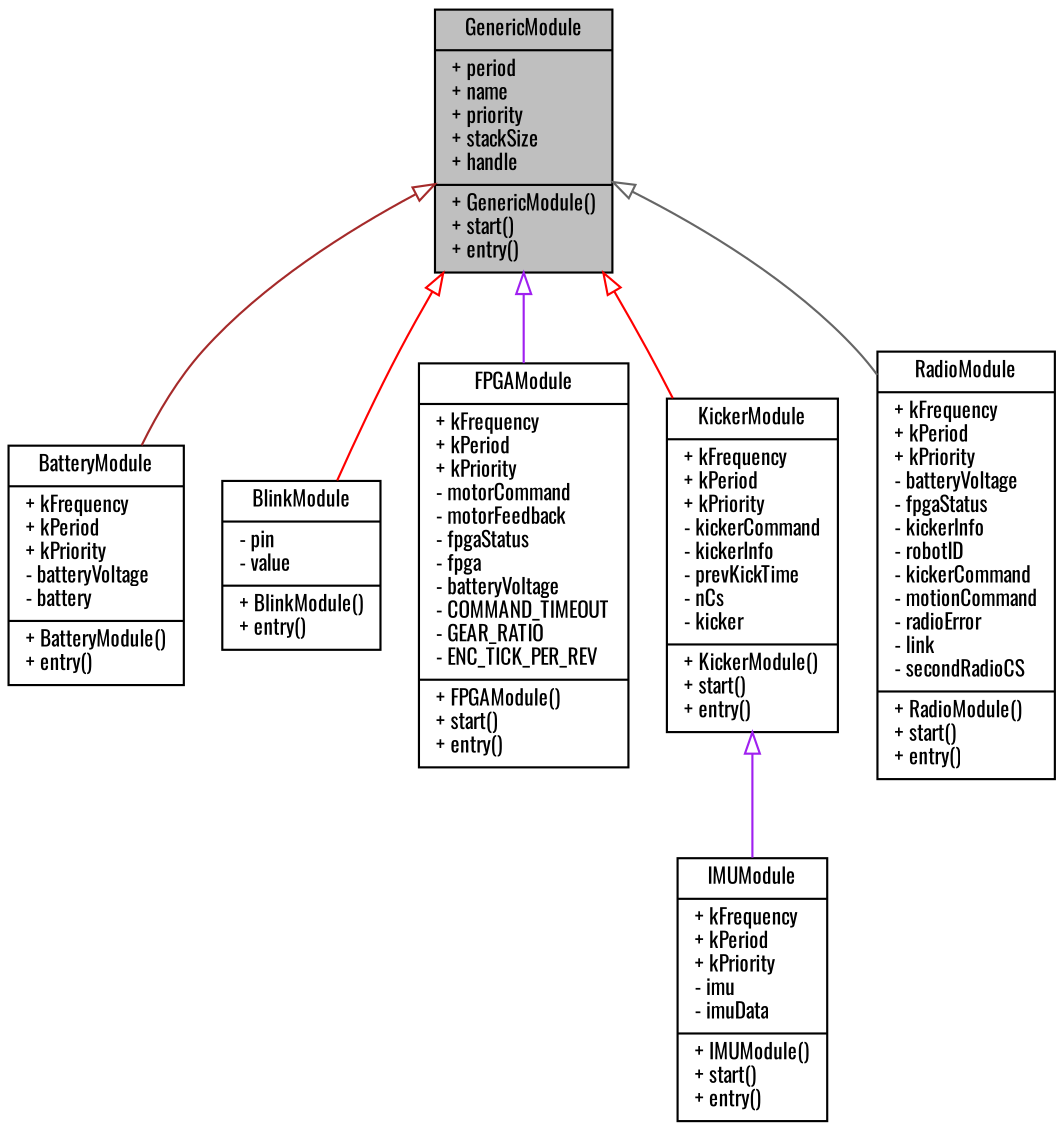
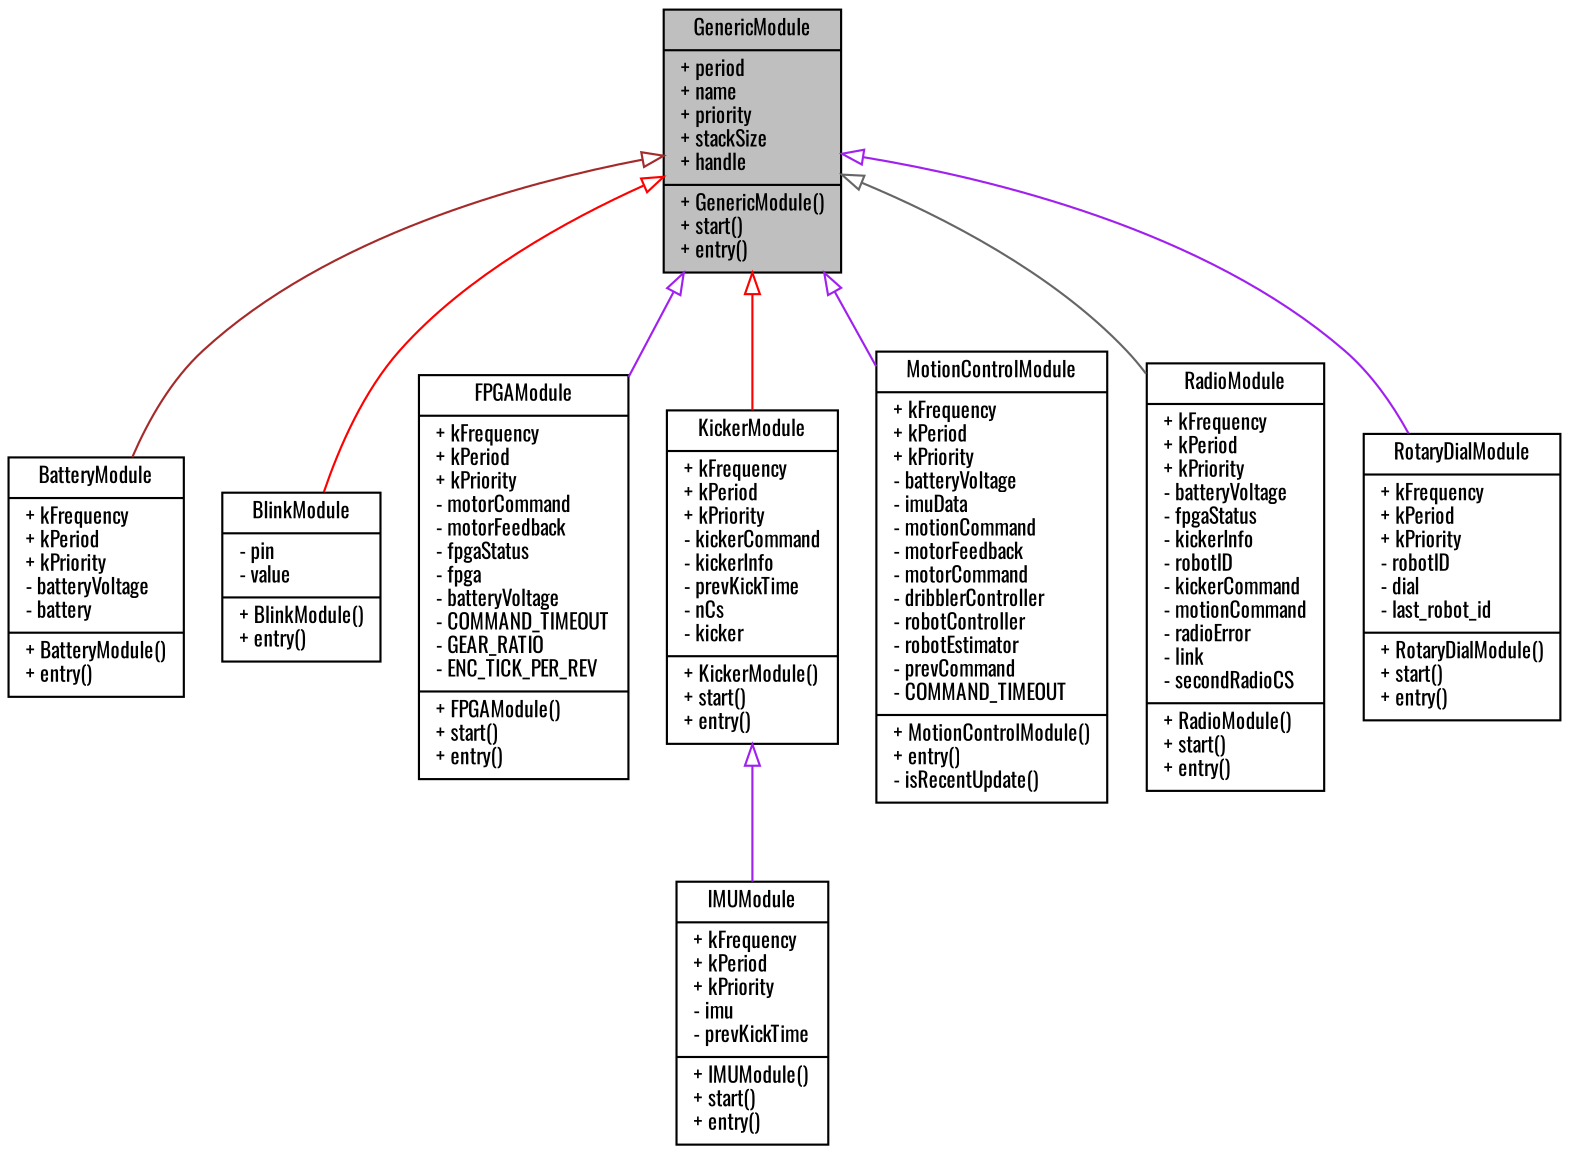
node "MotionControlModule": added
node "RotaryDialModule": added
node "IMUModule": text "- imuData" -> "- prevKickTime"
